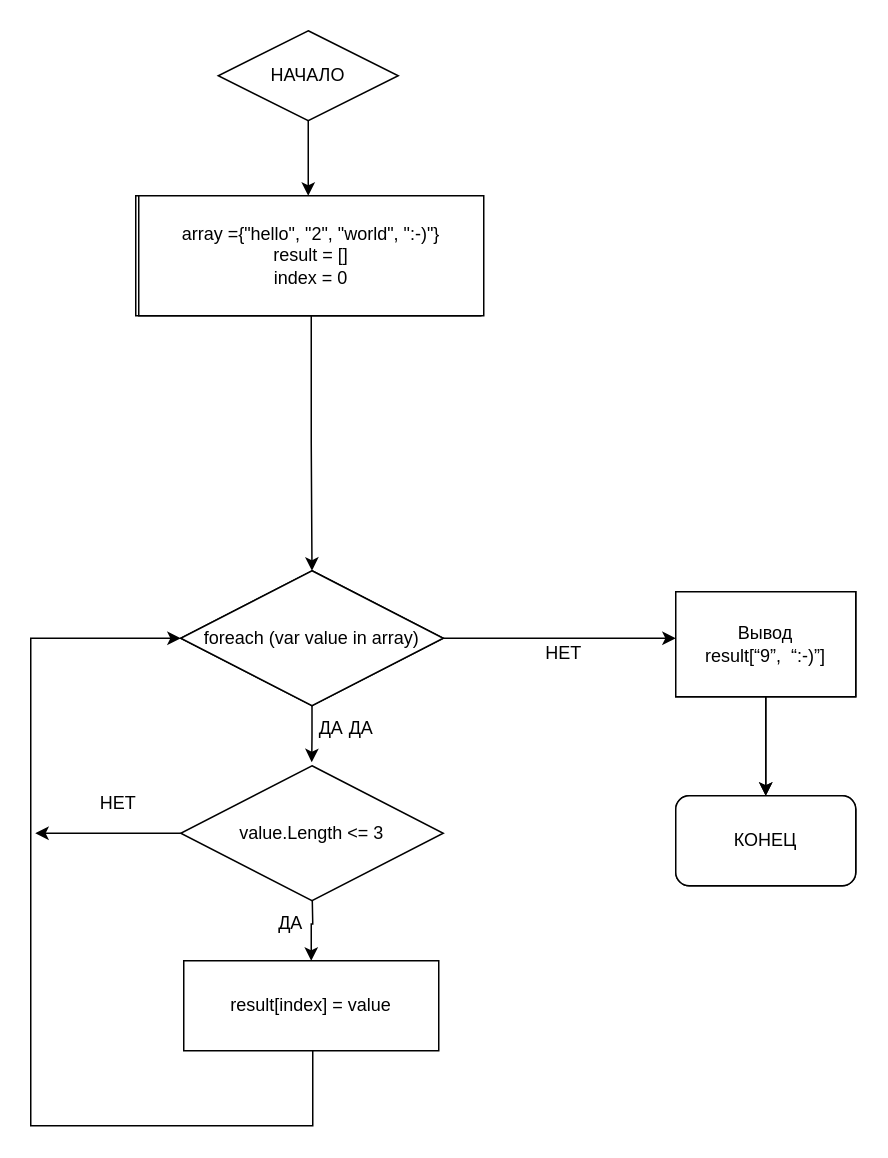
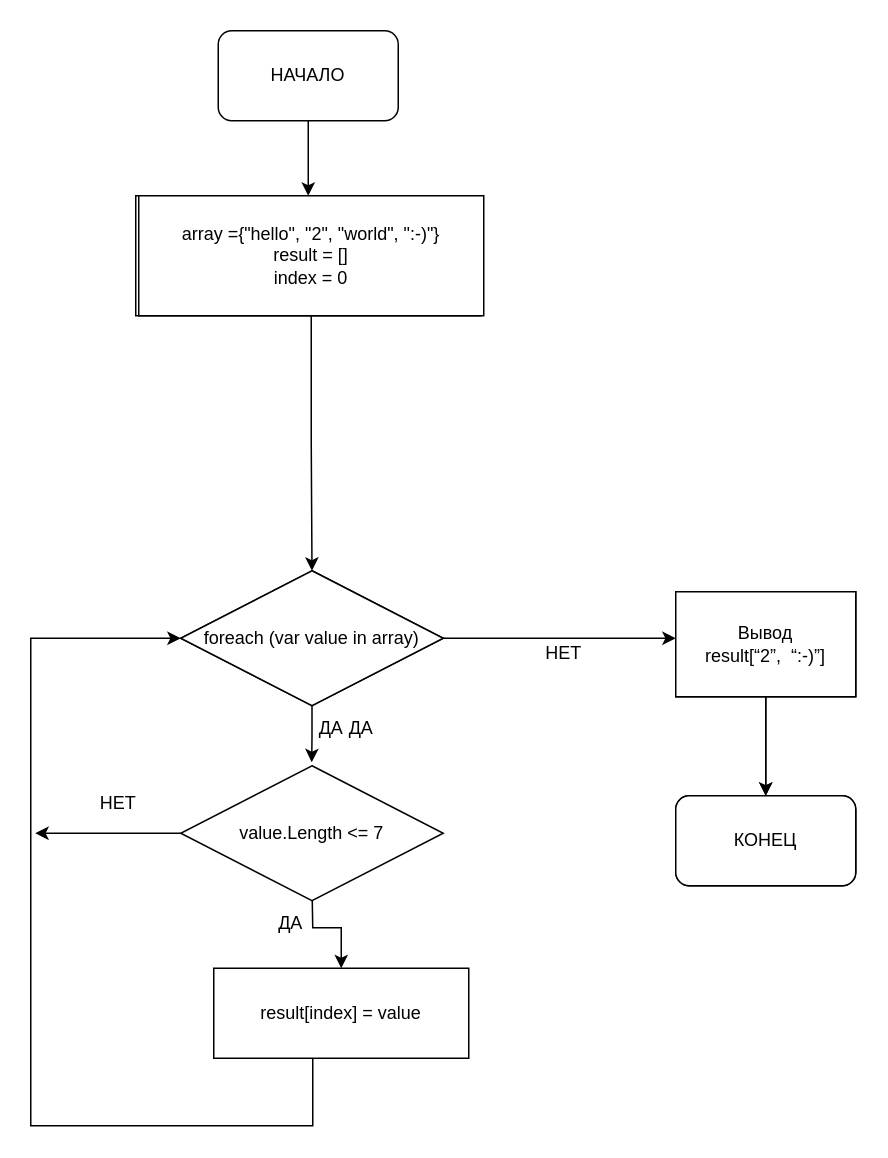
node "НАЧАЛО": shape diamond -> rounded rectangle
node "Вывод result[“9”, “:-)”]": label "Вывод result[“9”, “:-)”]" -> "Вывод result[“2”, “:-)”]"
node "value.Length <= 3": label "value.Length <= 3" -> "value.Length <= 7"
node "result[index] = value": moved (311, 1006) -> (341, 1013)
